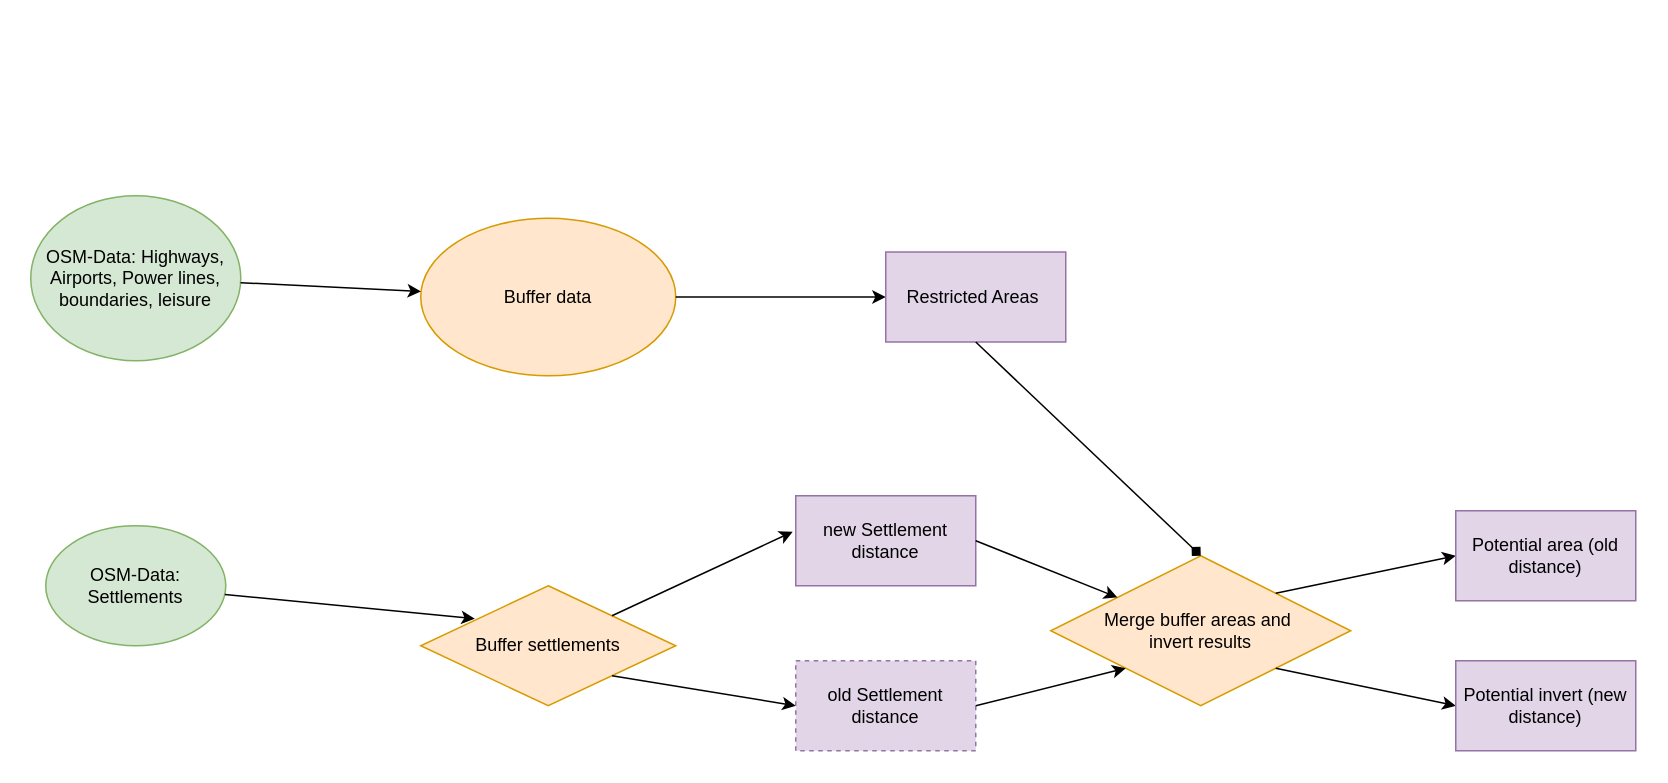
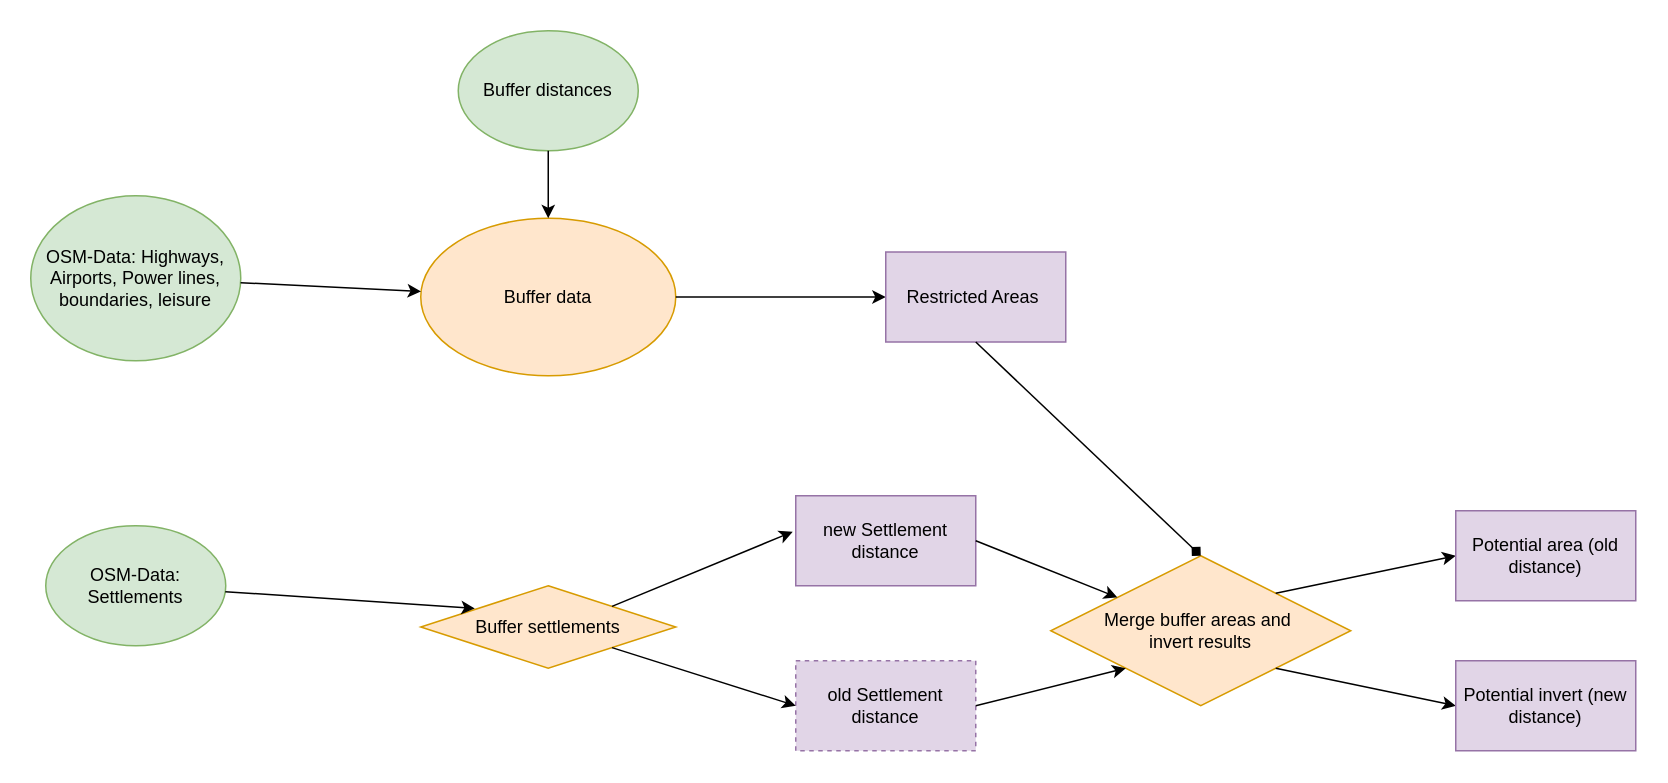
node "Buffer distances": added
edge "Buffer distances" -> "Buffer data": added
node "Buffer settlements": size 255x120 -> 255x83
